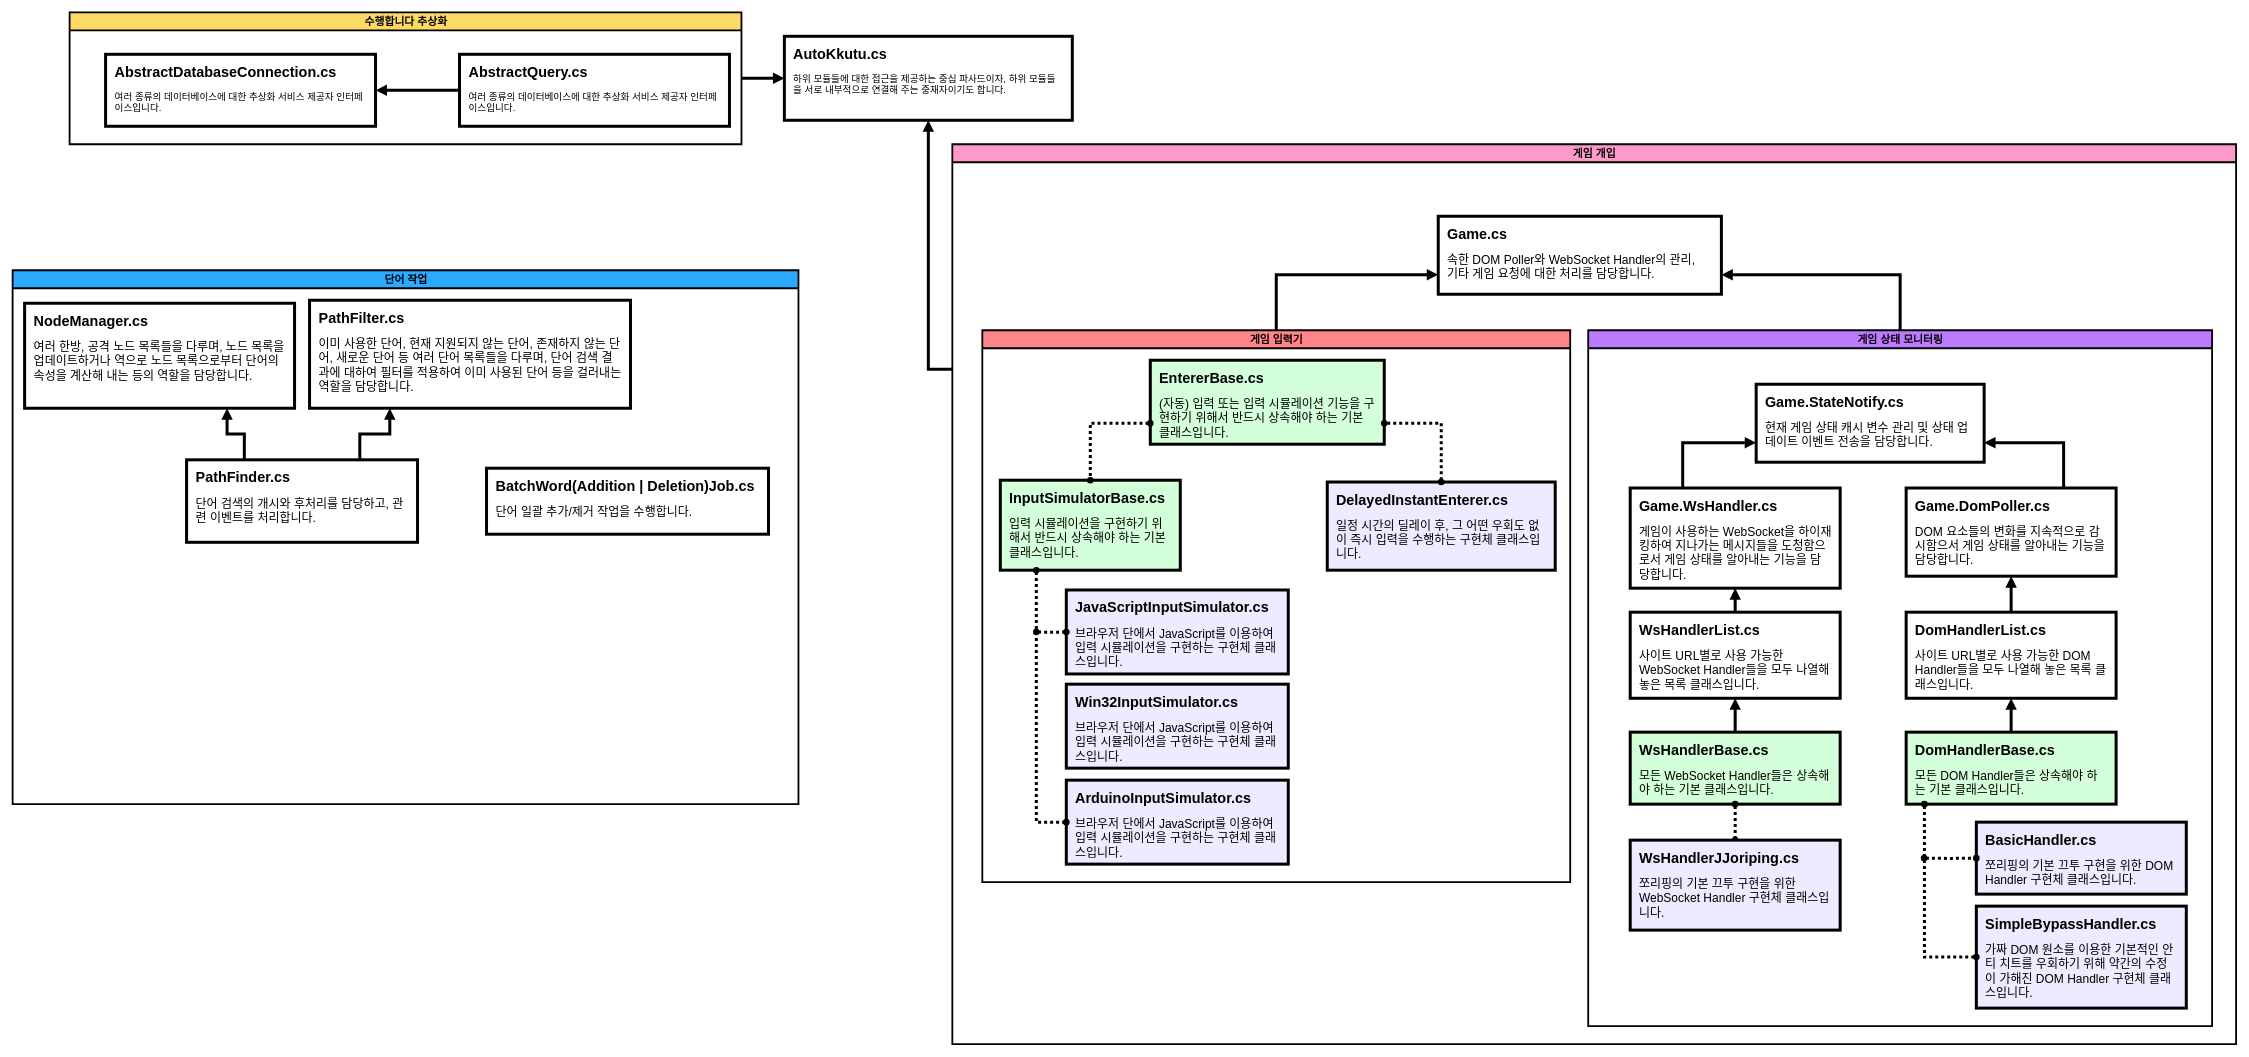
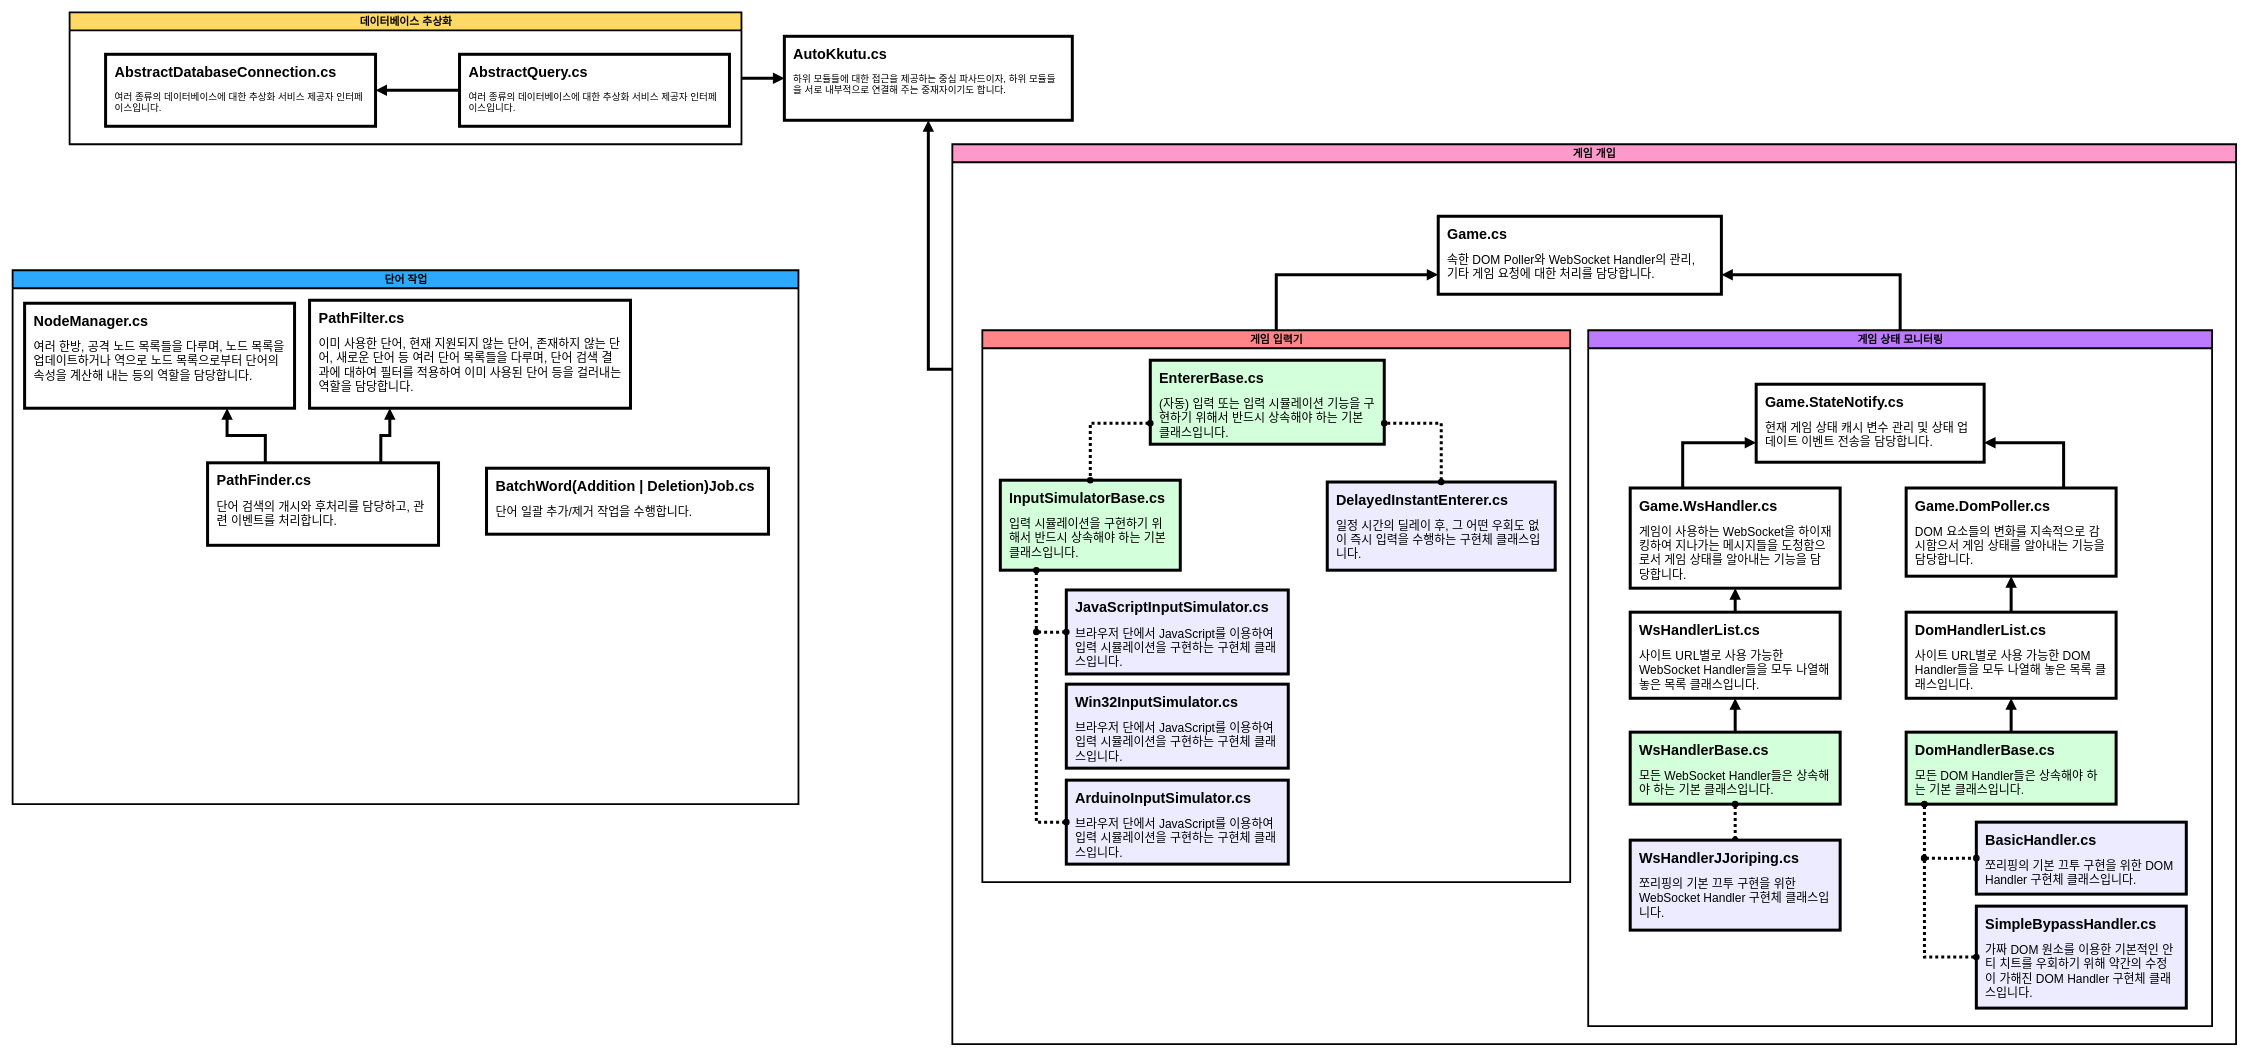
node "수행합니다 추상화": label "수행합니다 추상화" -> "데이터베이스 추상화"
node "PathFinder.cs단어 검색의 개시와 후처리를 담당하고, 관련 이벤트를 처리합니다.": moved (302, 501) -> (323, 504)
